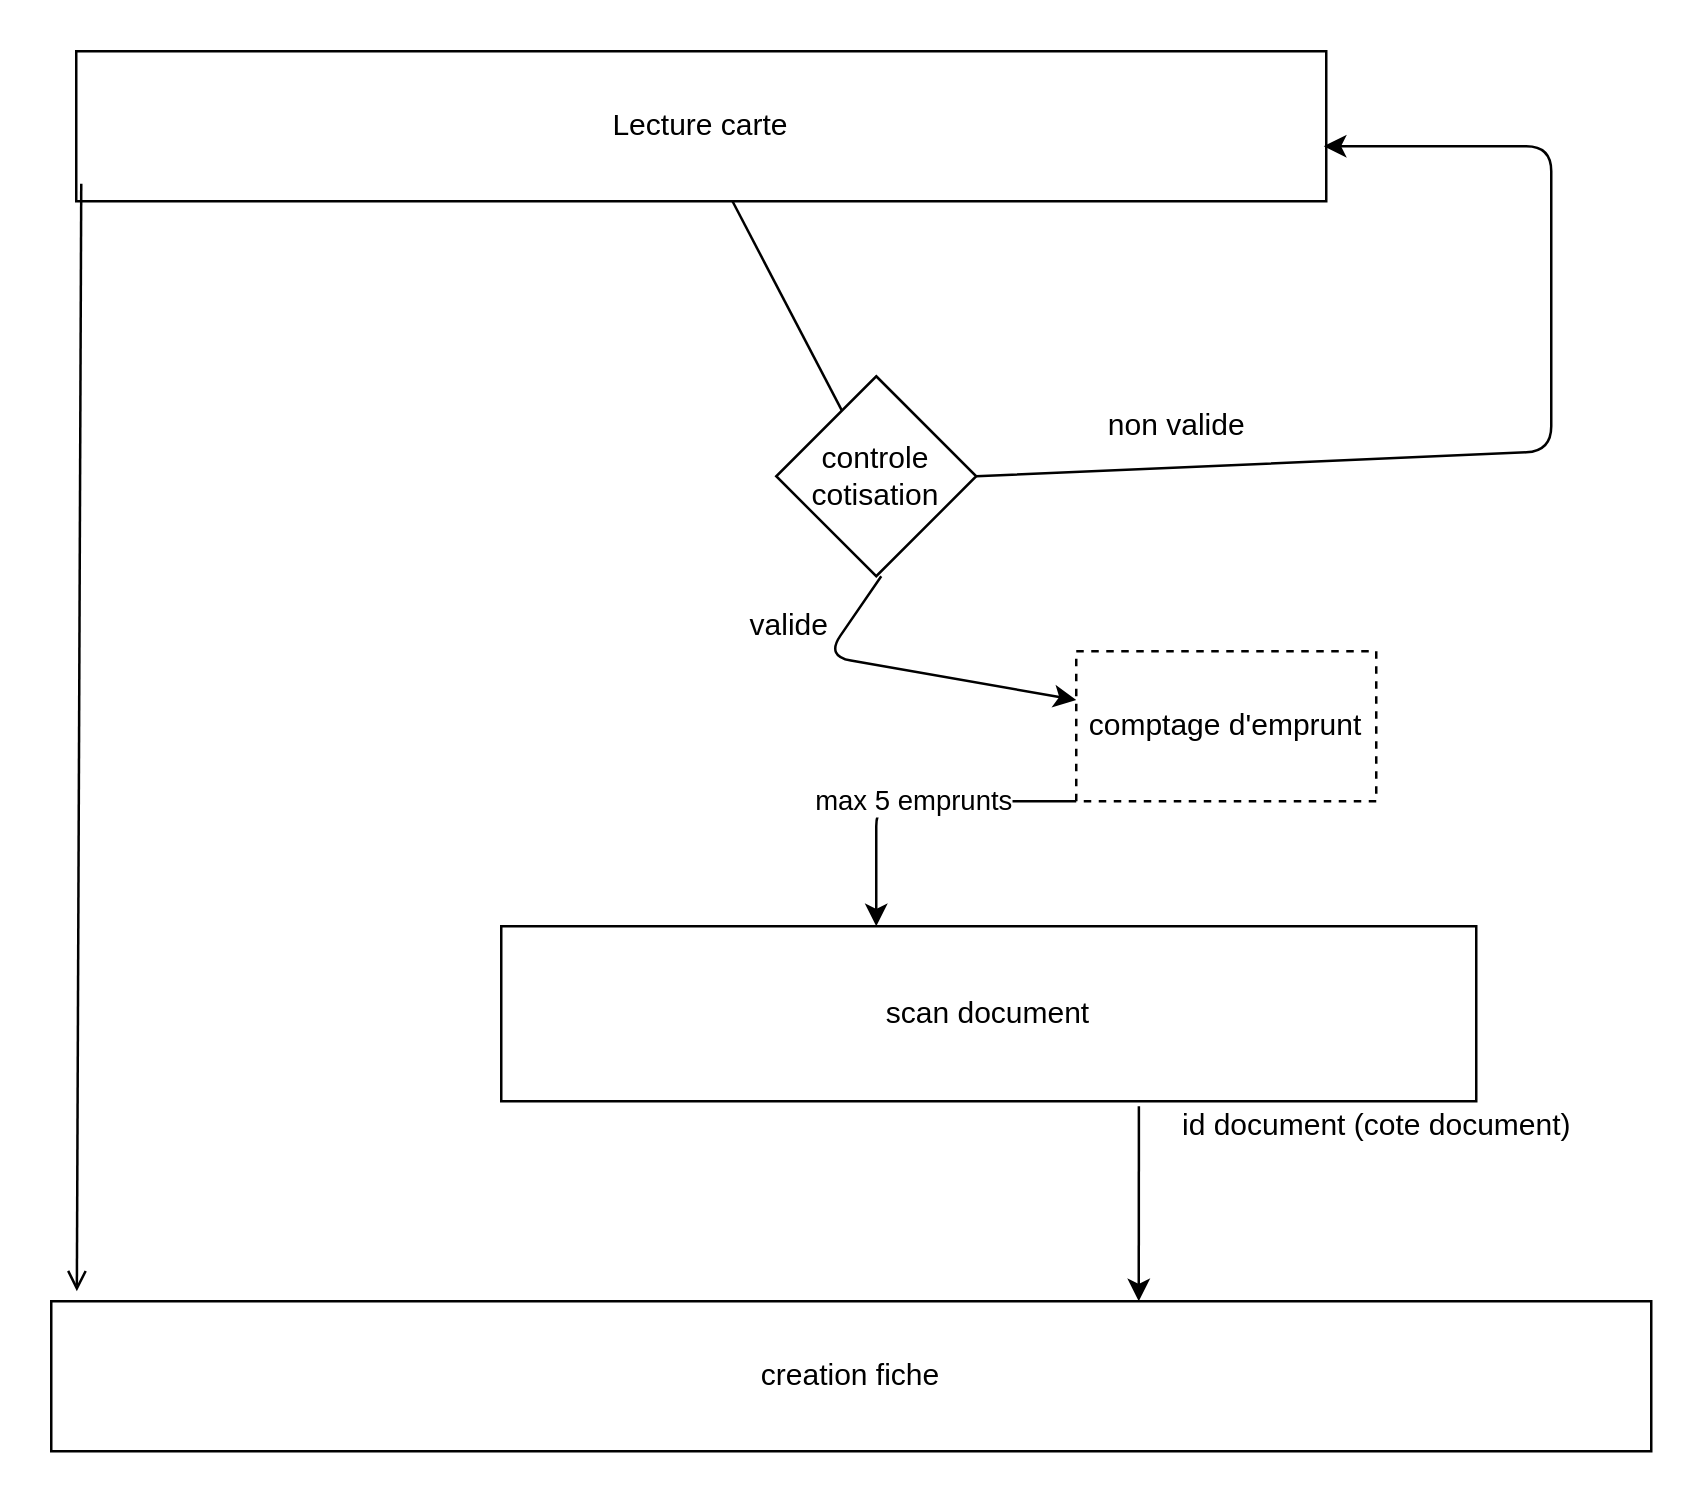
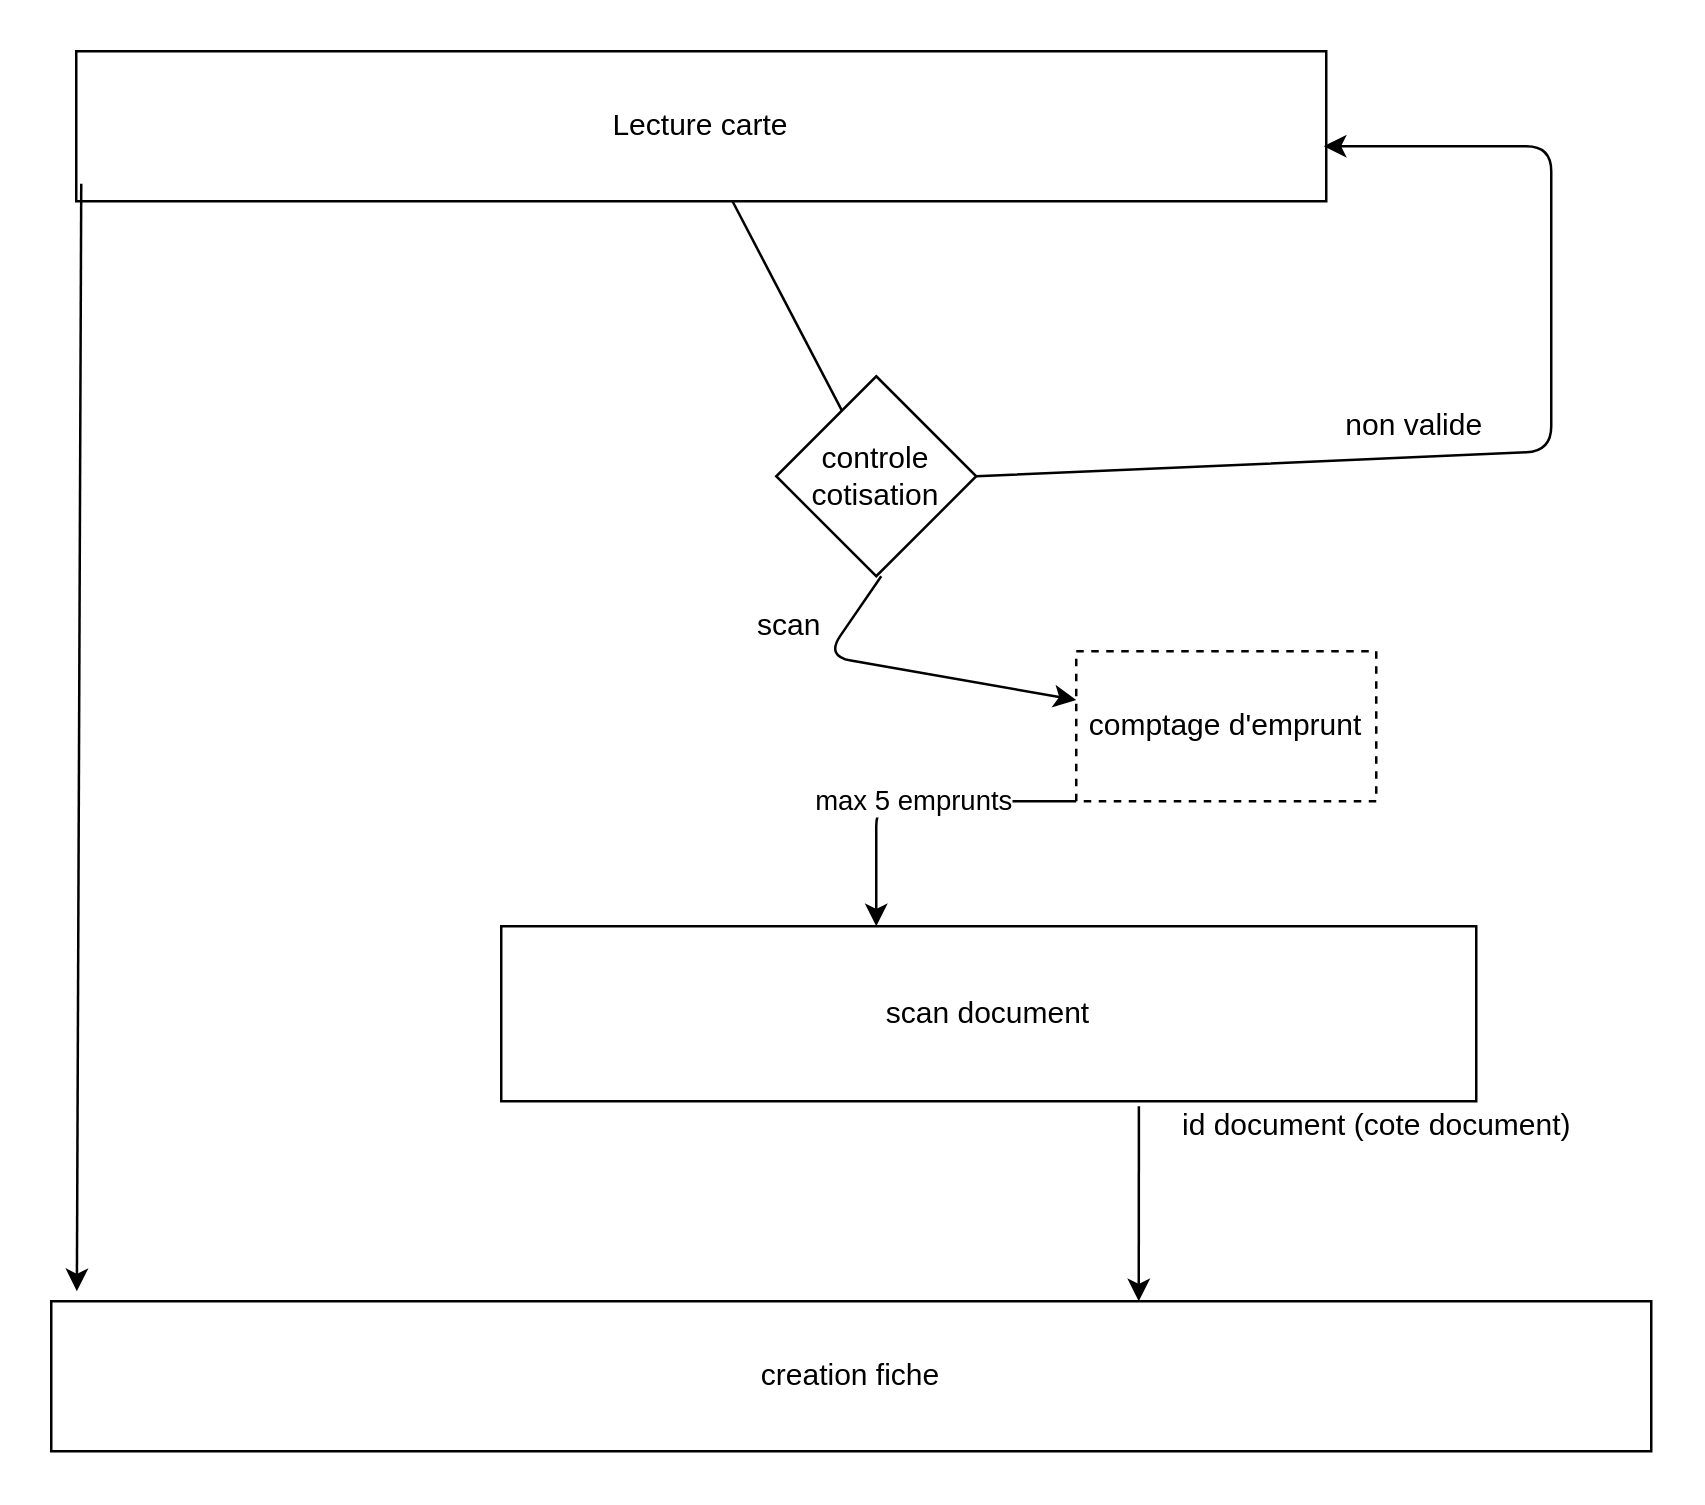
node "non valide": moved (1176, 426) -> (1414, 426)
node "valide": label "valide" -> "scan"
edge "Lecture carte" -> "creation fiche": arrowhead open -> classic
